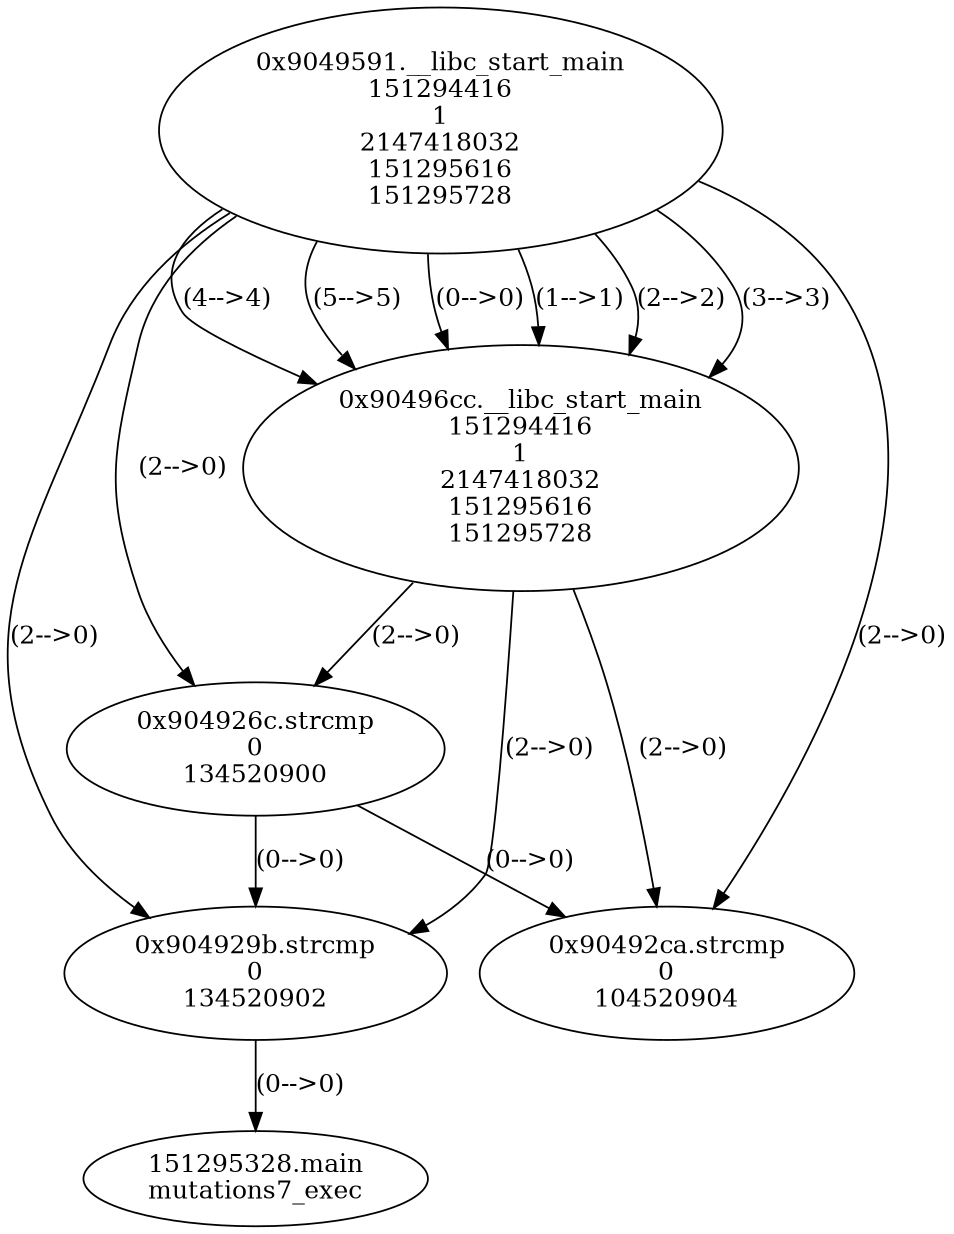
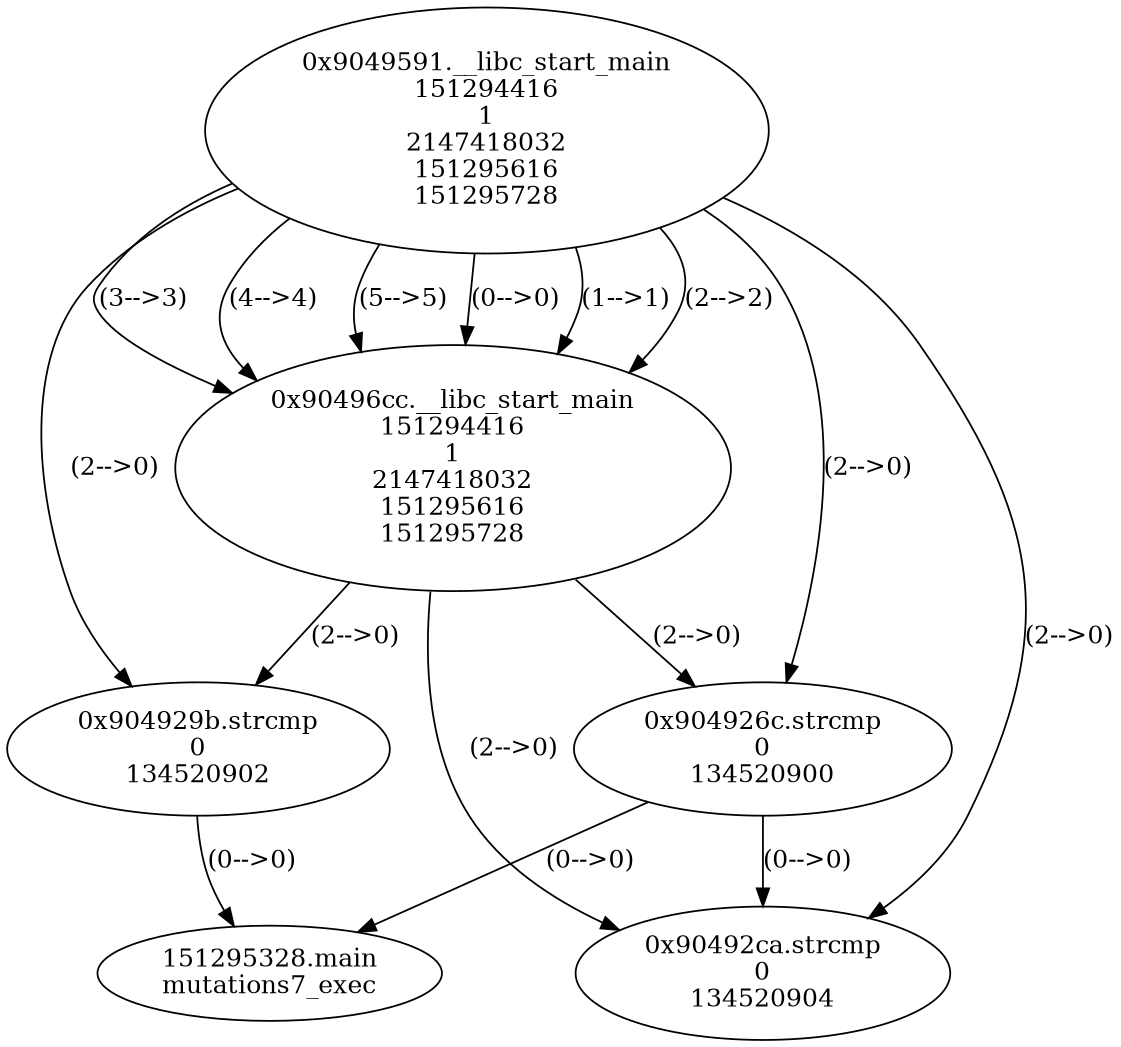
edge "0x904926c.strcmp 0 134520900" -> "0x904929b.strcmp 0 134520902": now "0x904926c.strcmp 0 134520900" -> "151295328.main mutations7_exec"
node "0x90492ca.strcmp 0 104520904": label "0x90492ca.strcmp 0 104520904" -> "0x90492ca.strcmp 0 134520904"
